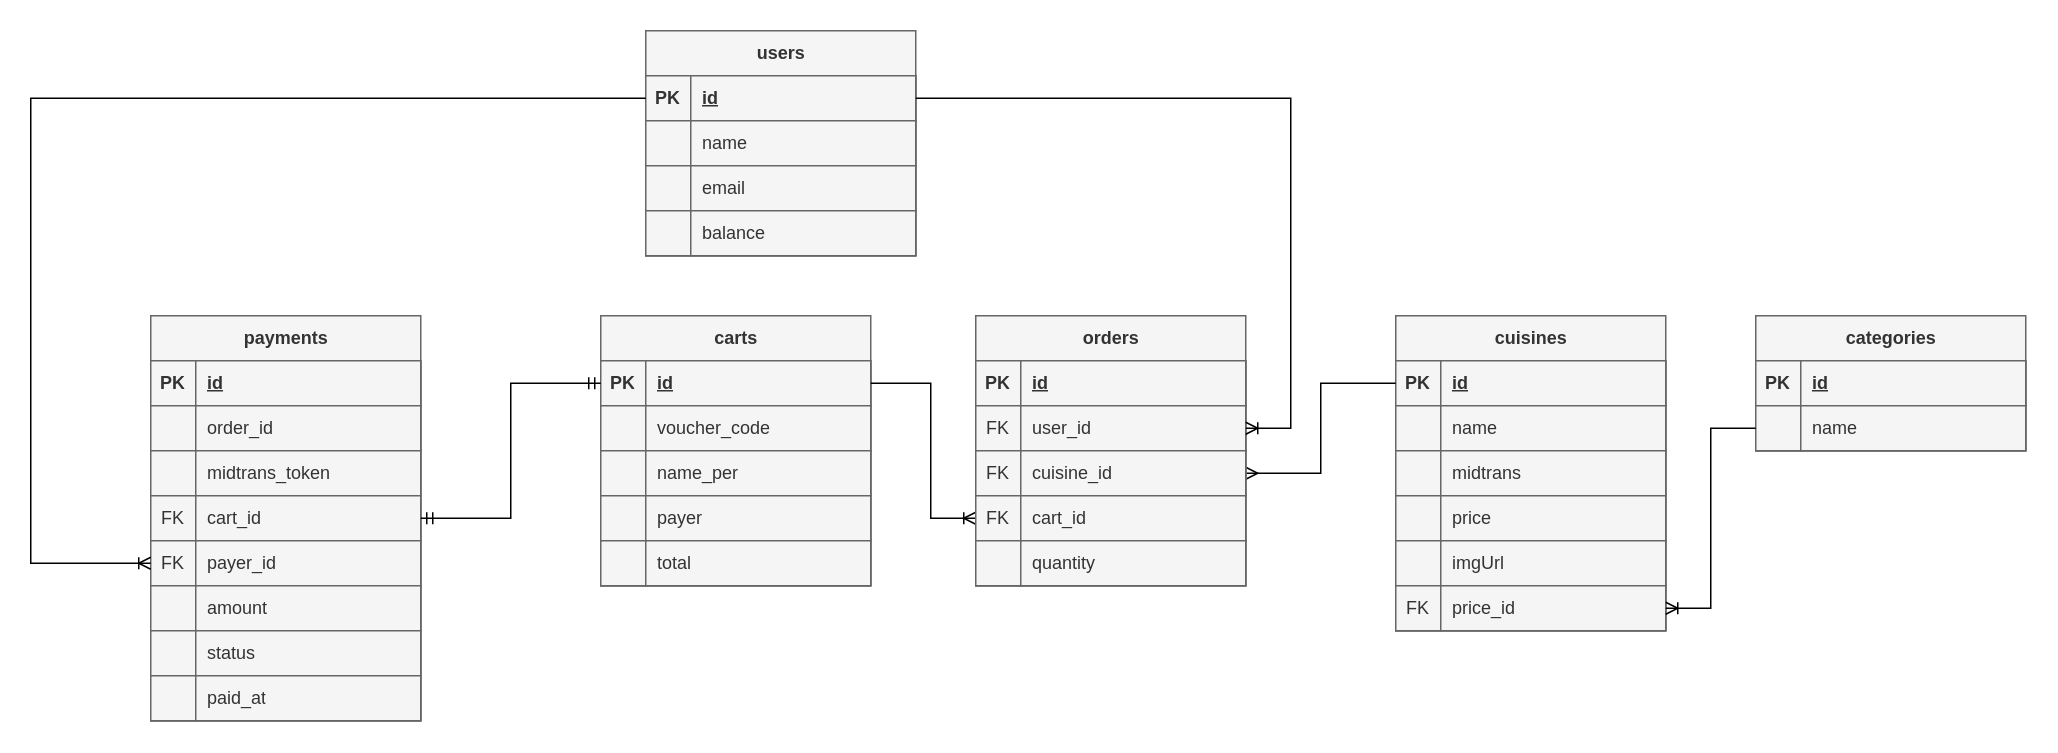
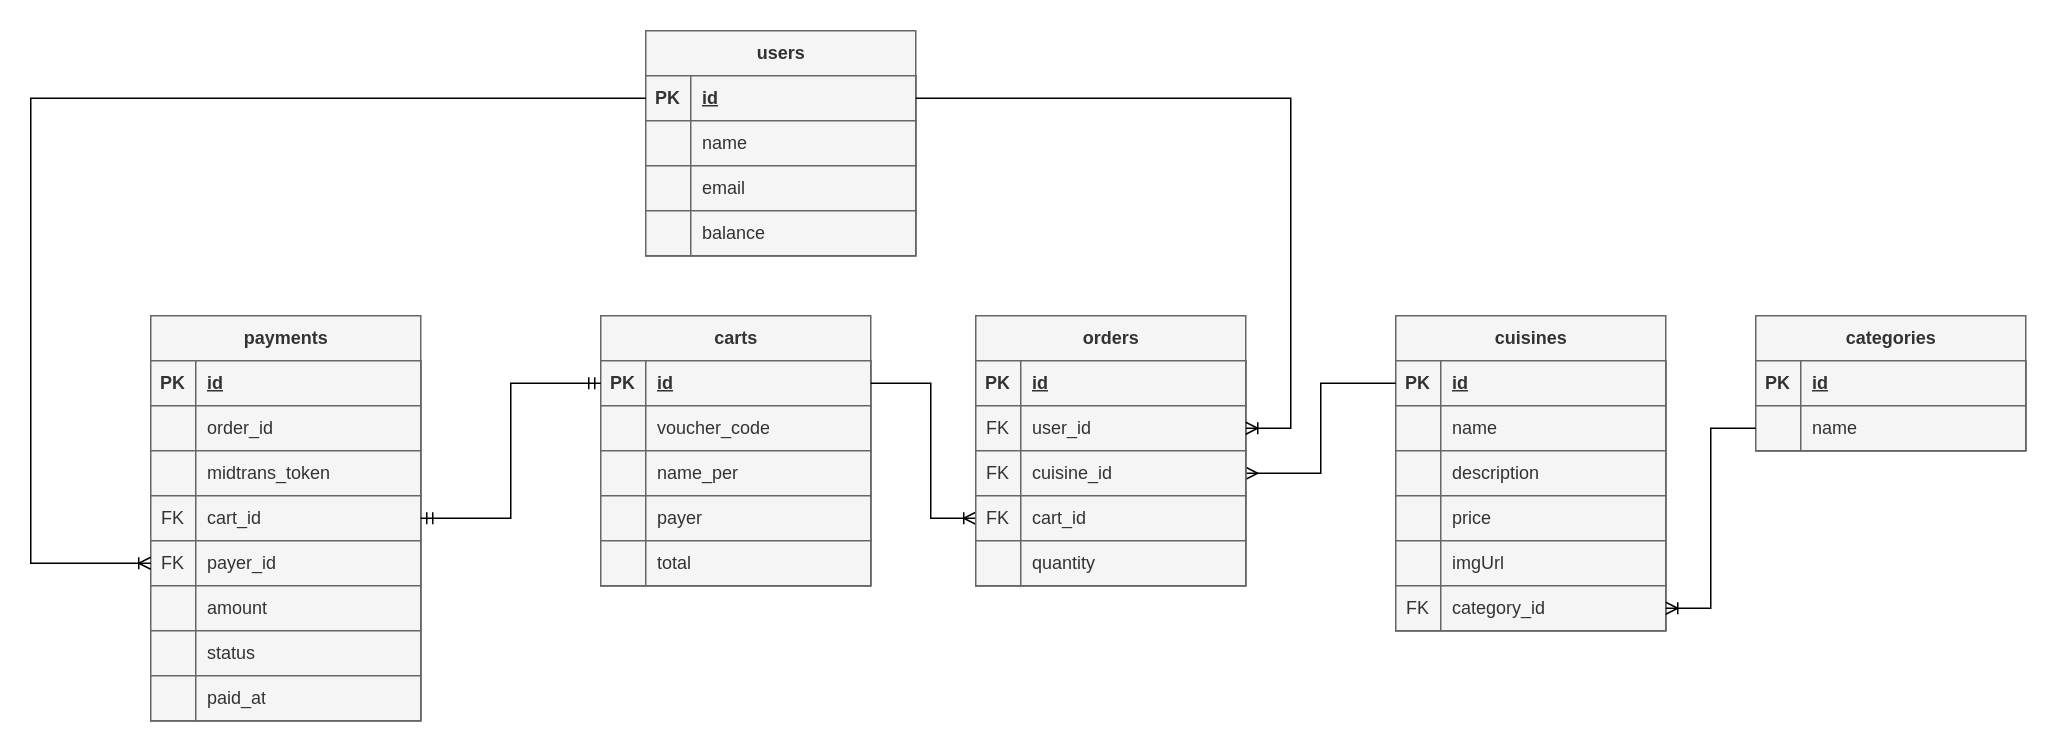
node "midtrans": label "midtrans" -> "description"
node "price_id": label "price_id" -> "category_id"
